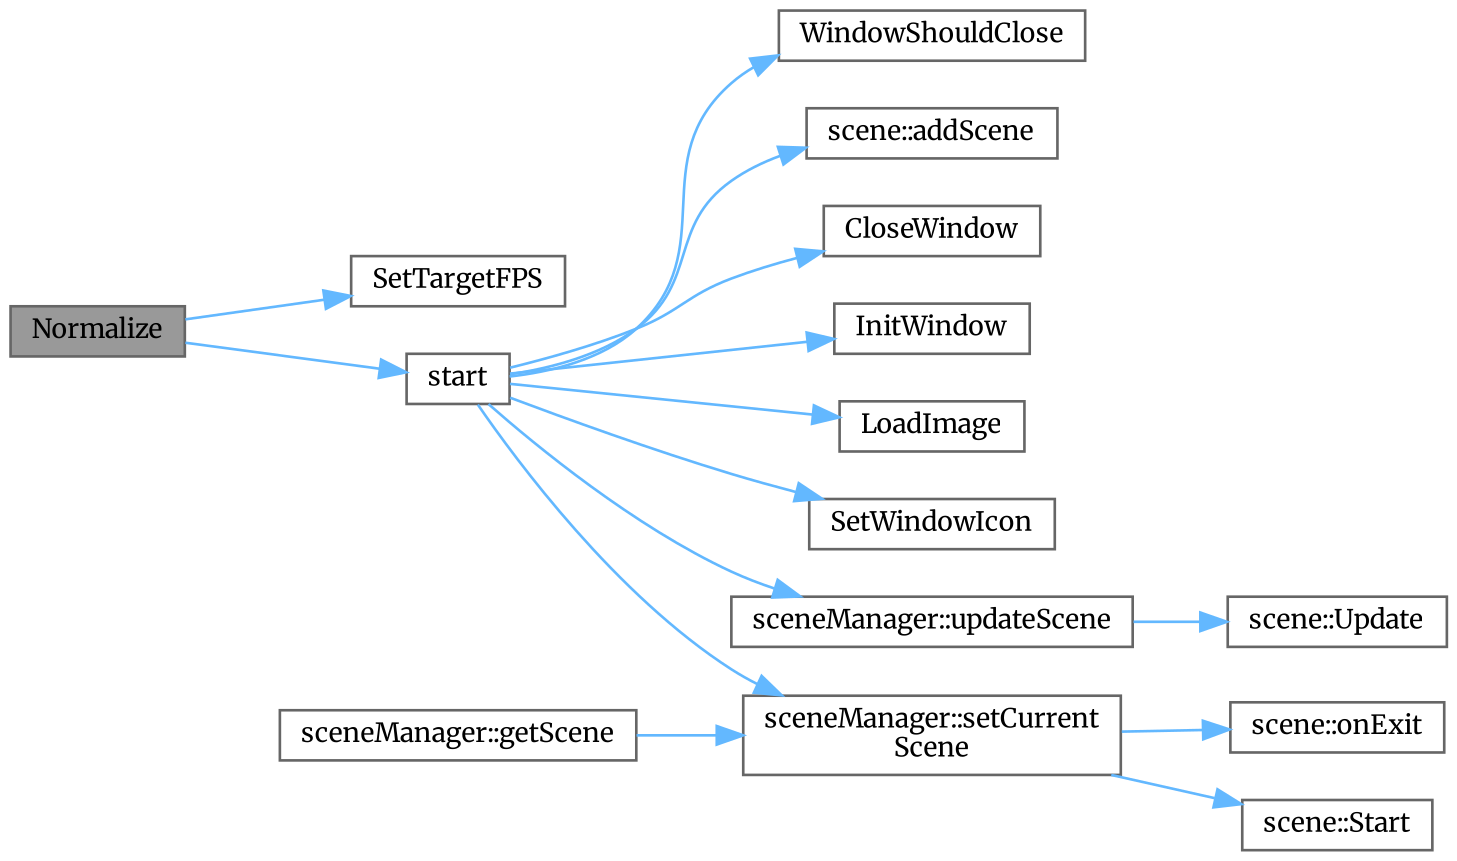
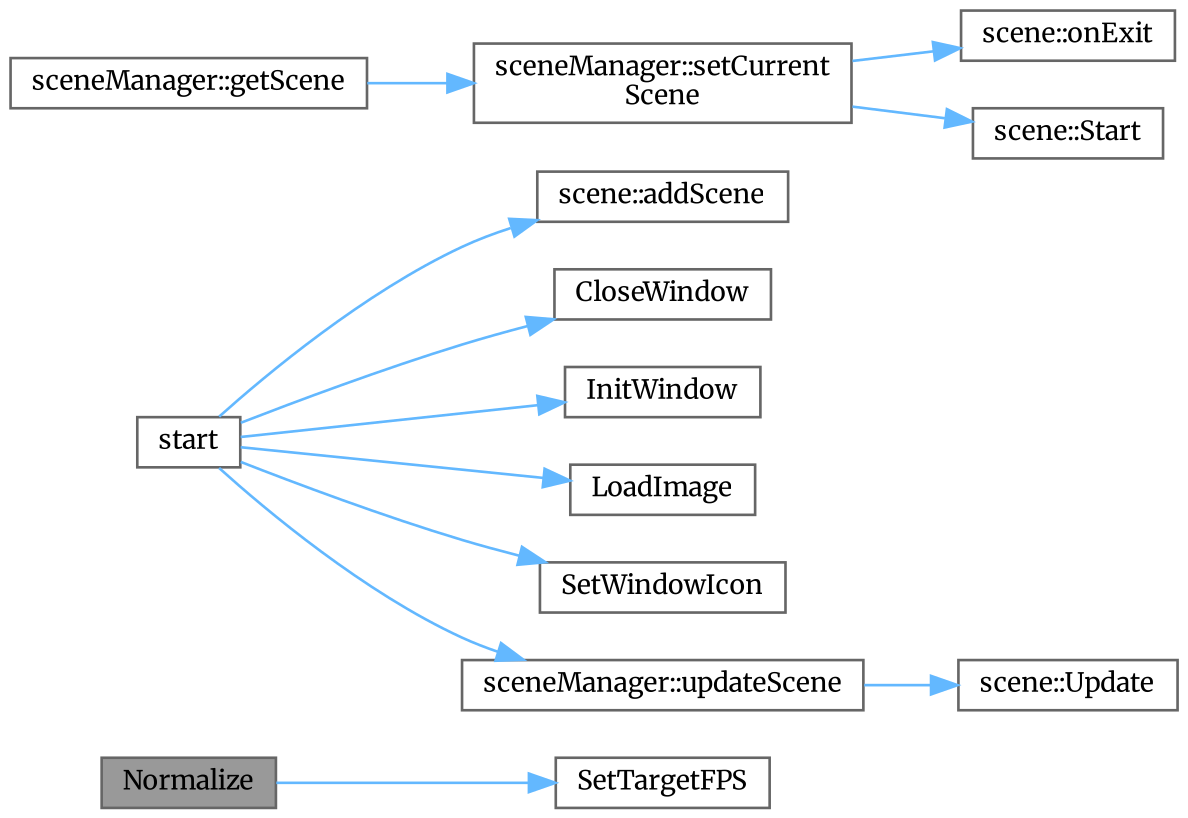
node "WindowShouldClose": removed
edge "Normalize" -> "start": removed
edge "start" -> "sceneManager::setCurrent Scene": removed
